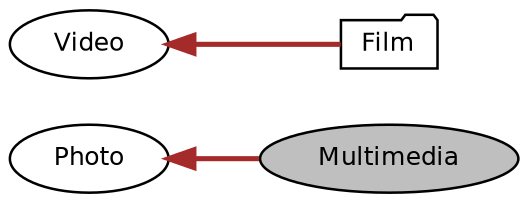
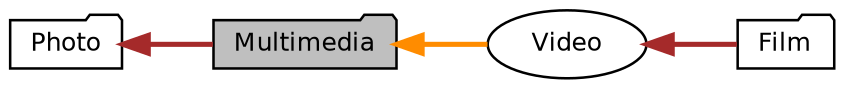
edge "Video" -> "Multimedia": added
node "Photo": shape ellipse -> folder
node "Multimedia": shape ellipse -> folder
